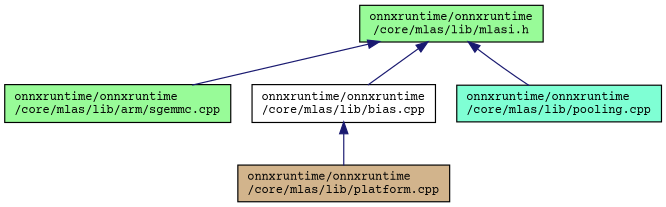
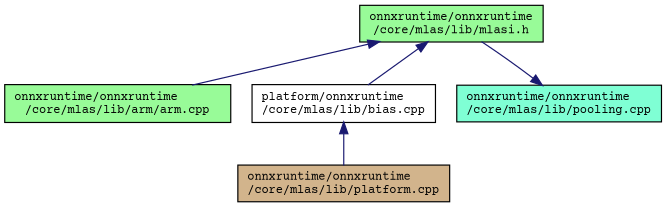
edge "onnxruntime/onnxruntime /core/mlas/lib/pooling.cpp" -> "onnxruntime/onnxruntime /core/mlas/lib/mlasi.h": reversed
node "onnxruntime/onnxruntime /core/mlas/lib/arm/sgemmc.cpp": label "onnxruntime/onnxruntime /core/mlas/lib/arm/sgemmc.cpp" -> "onnxruntime/onnxruntime /core/mlas/lib/arm/arm.cpp"
node "onnxruntime/onnxruntime /core/mlas/lib/bias.cpp": label "onnxruntime/onnxruntime /core/mlas/lib/bias.cpp" -> "platform/onnxruntime /core/mlas/lib/bias.cpp"
